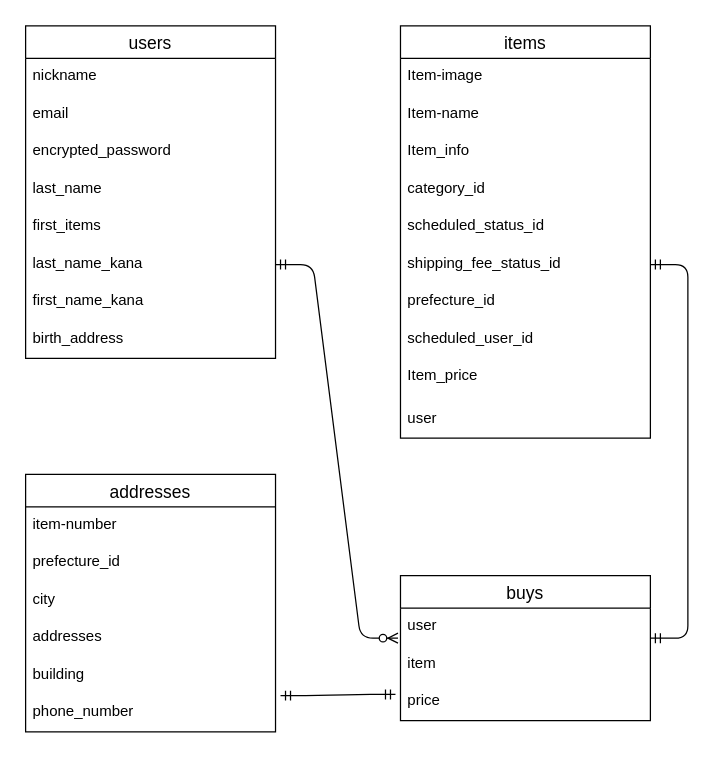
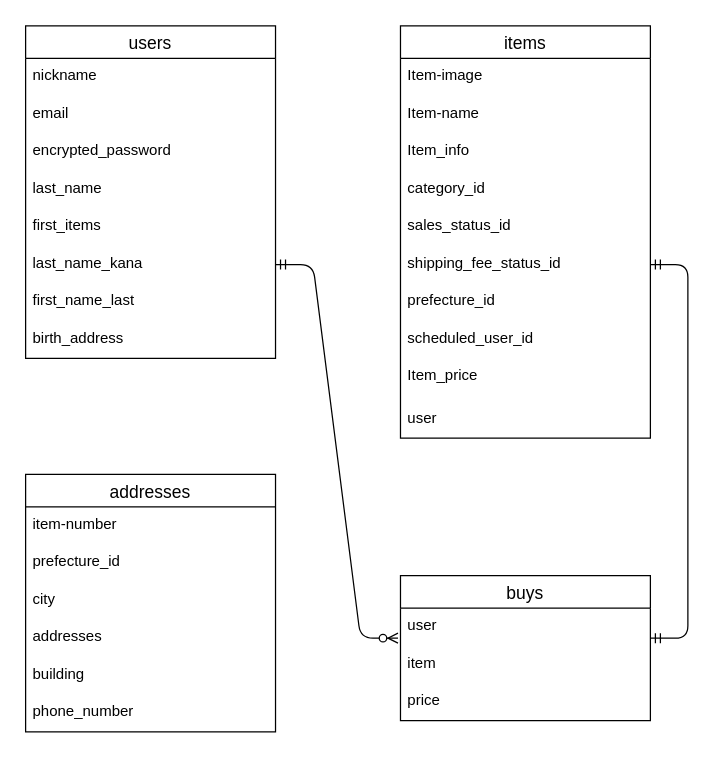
node "scheduled_status_id": label "scheduled_status_id" -> "sales_status_id"
node "first_name_kana": label "first_name_kana" -> "first_name_last"
edge "price" -- "phone_number": removed
